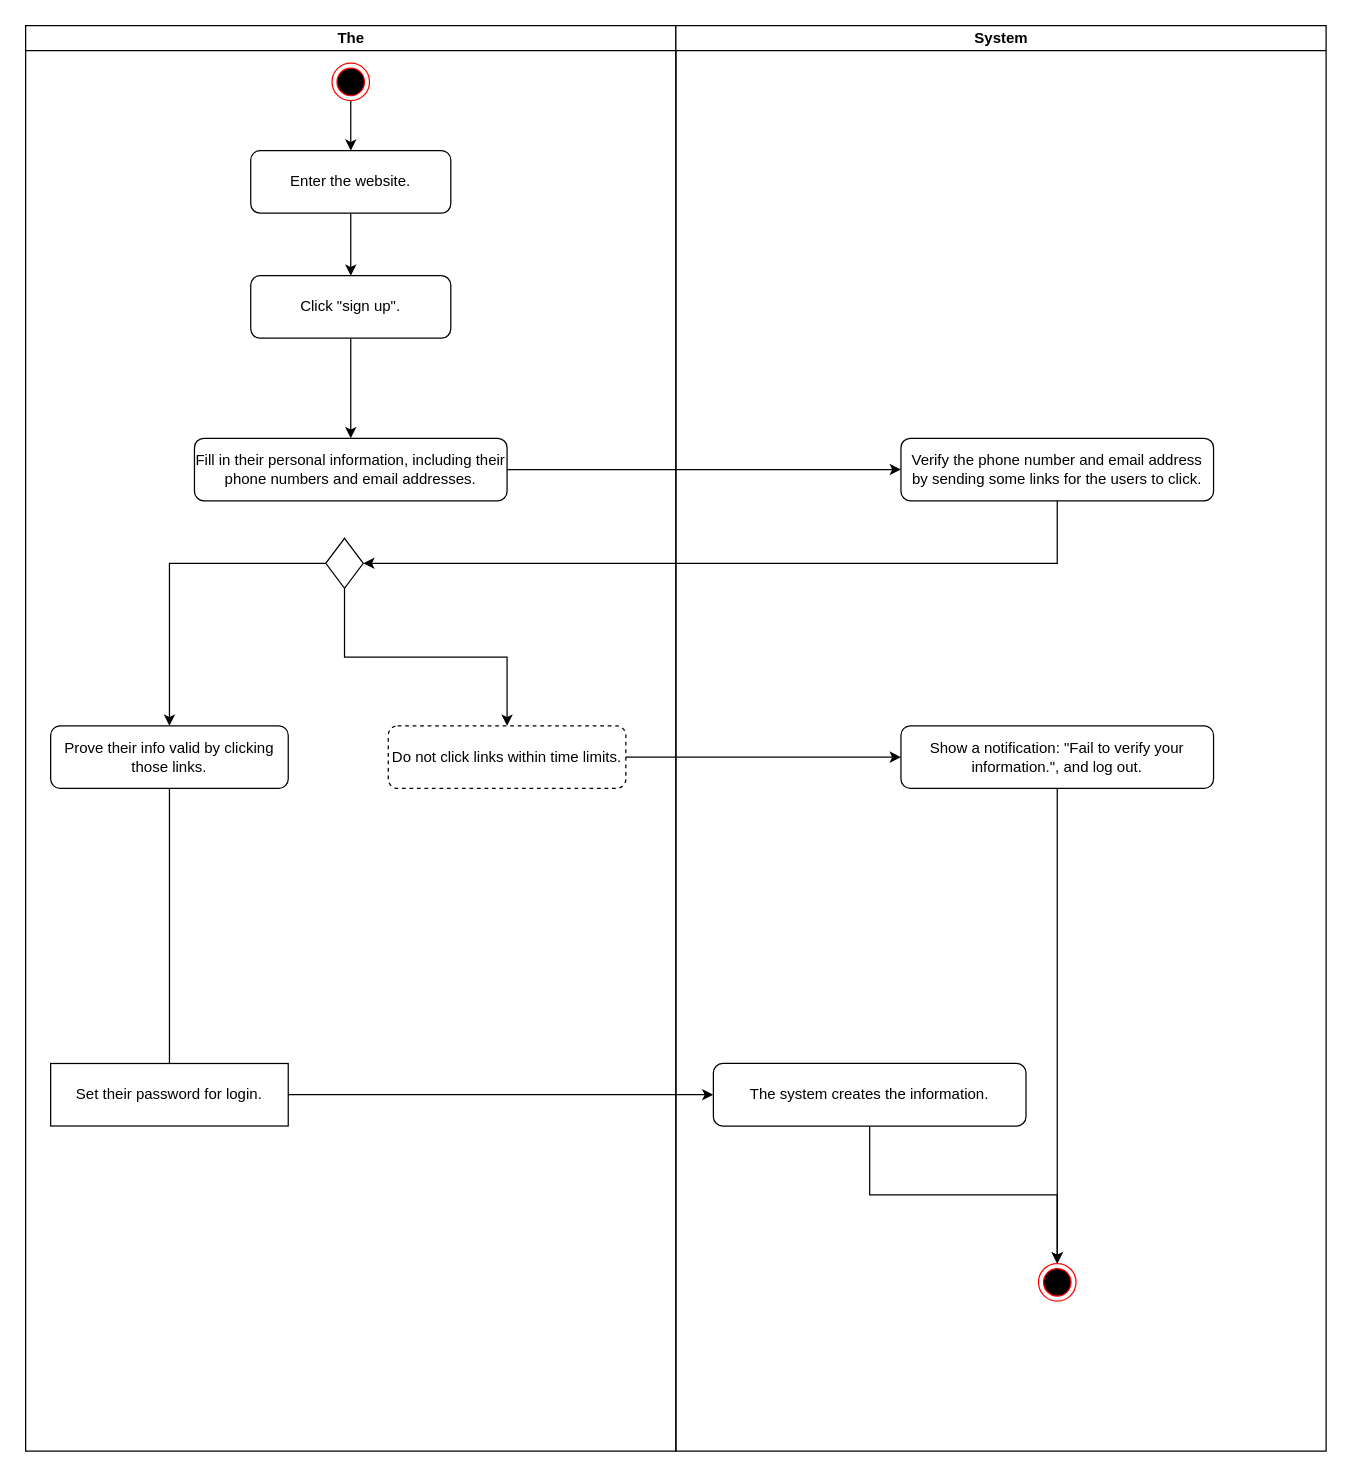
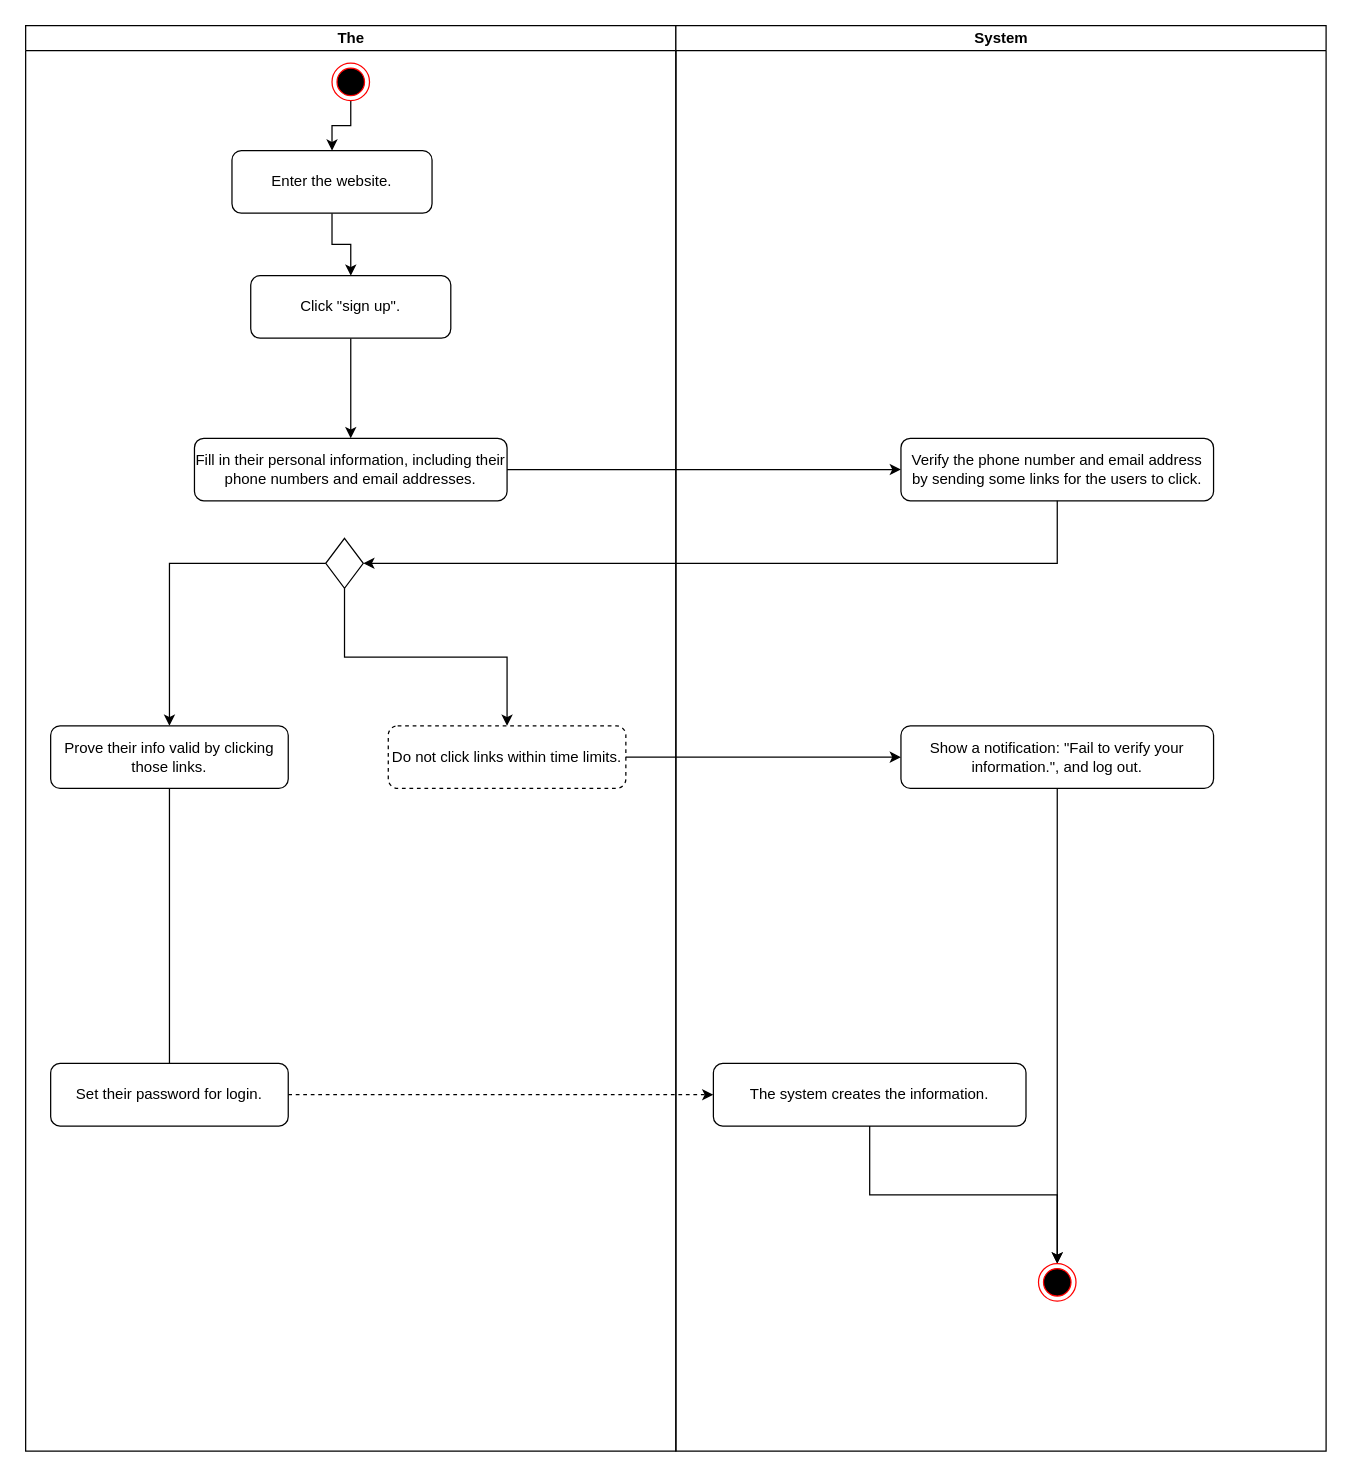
node "Enter the website.": moved (351, 182) -> (332, 182)
node "Set their password for login.": shape rectangle -> rounded rectangle
edge "Set their password for login." -> "The system creates the information.": style solid -> dashed
